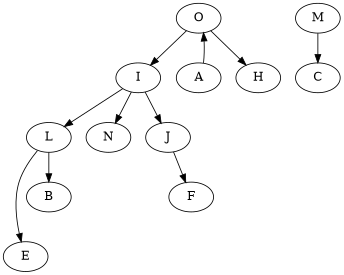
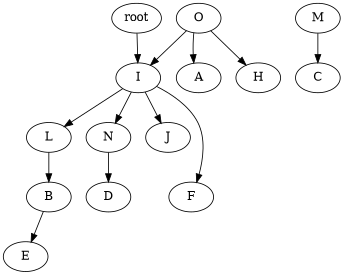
node "root": added
edge "A" -> "O": reversed
edge "J" -> "F": now "I" -> "F"
edge "L" -> "E": now "B" -> "E"
node "D": added
